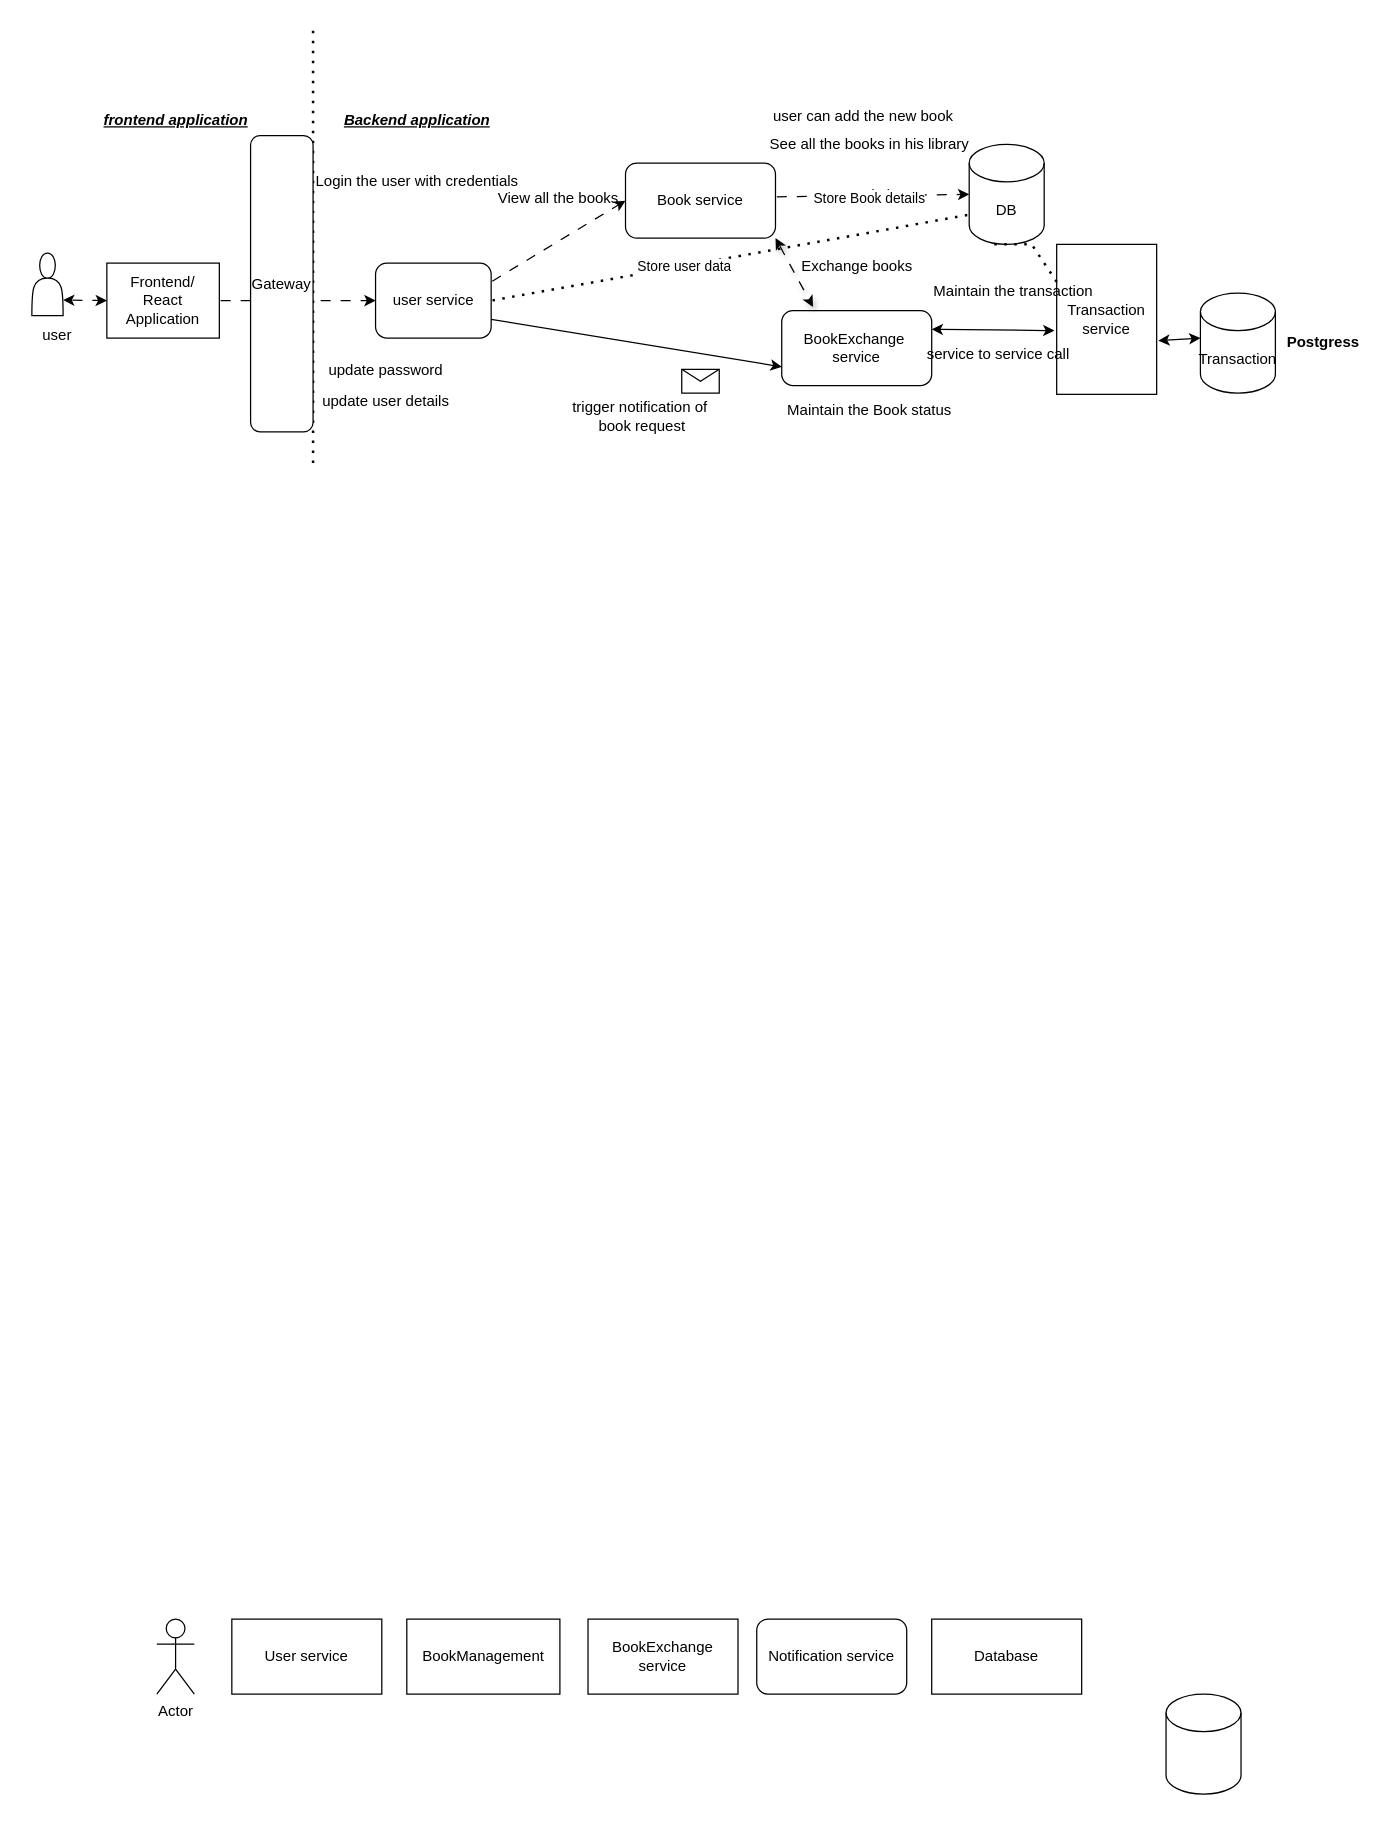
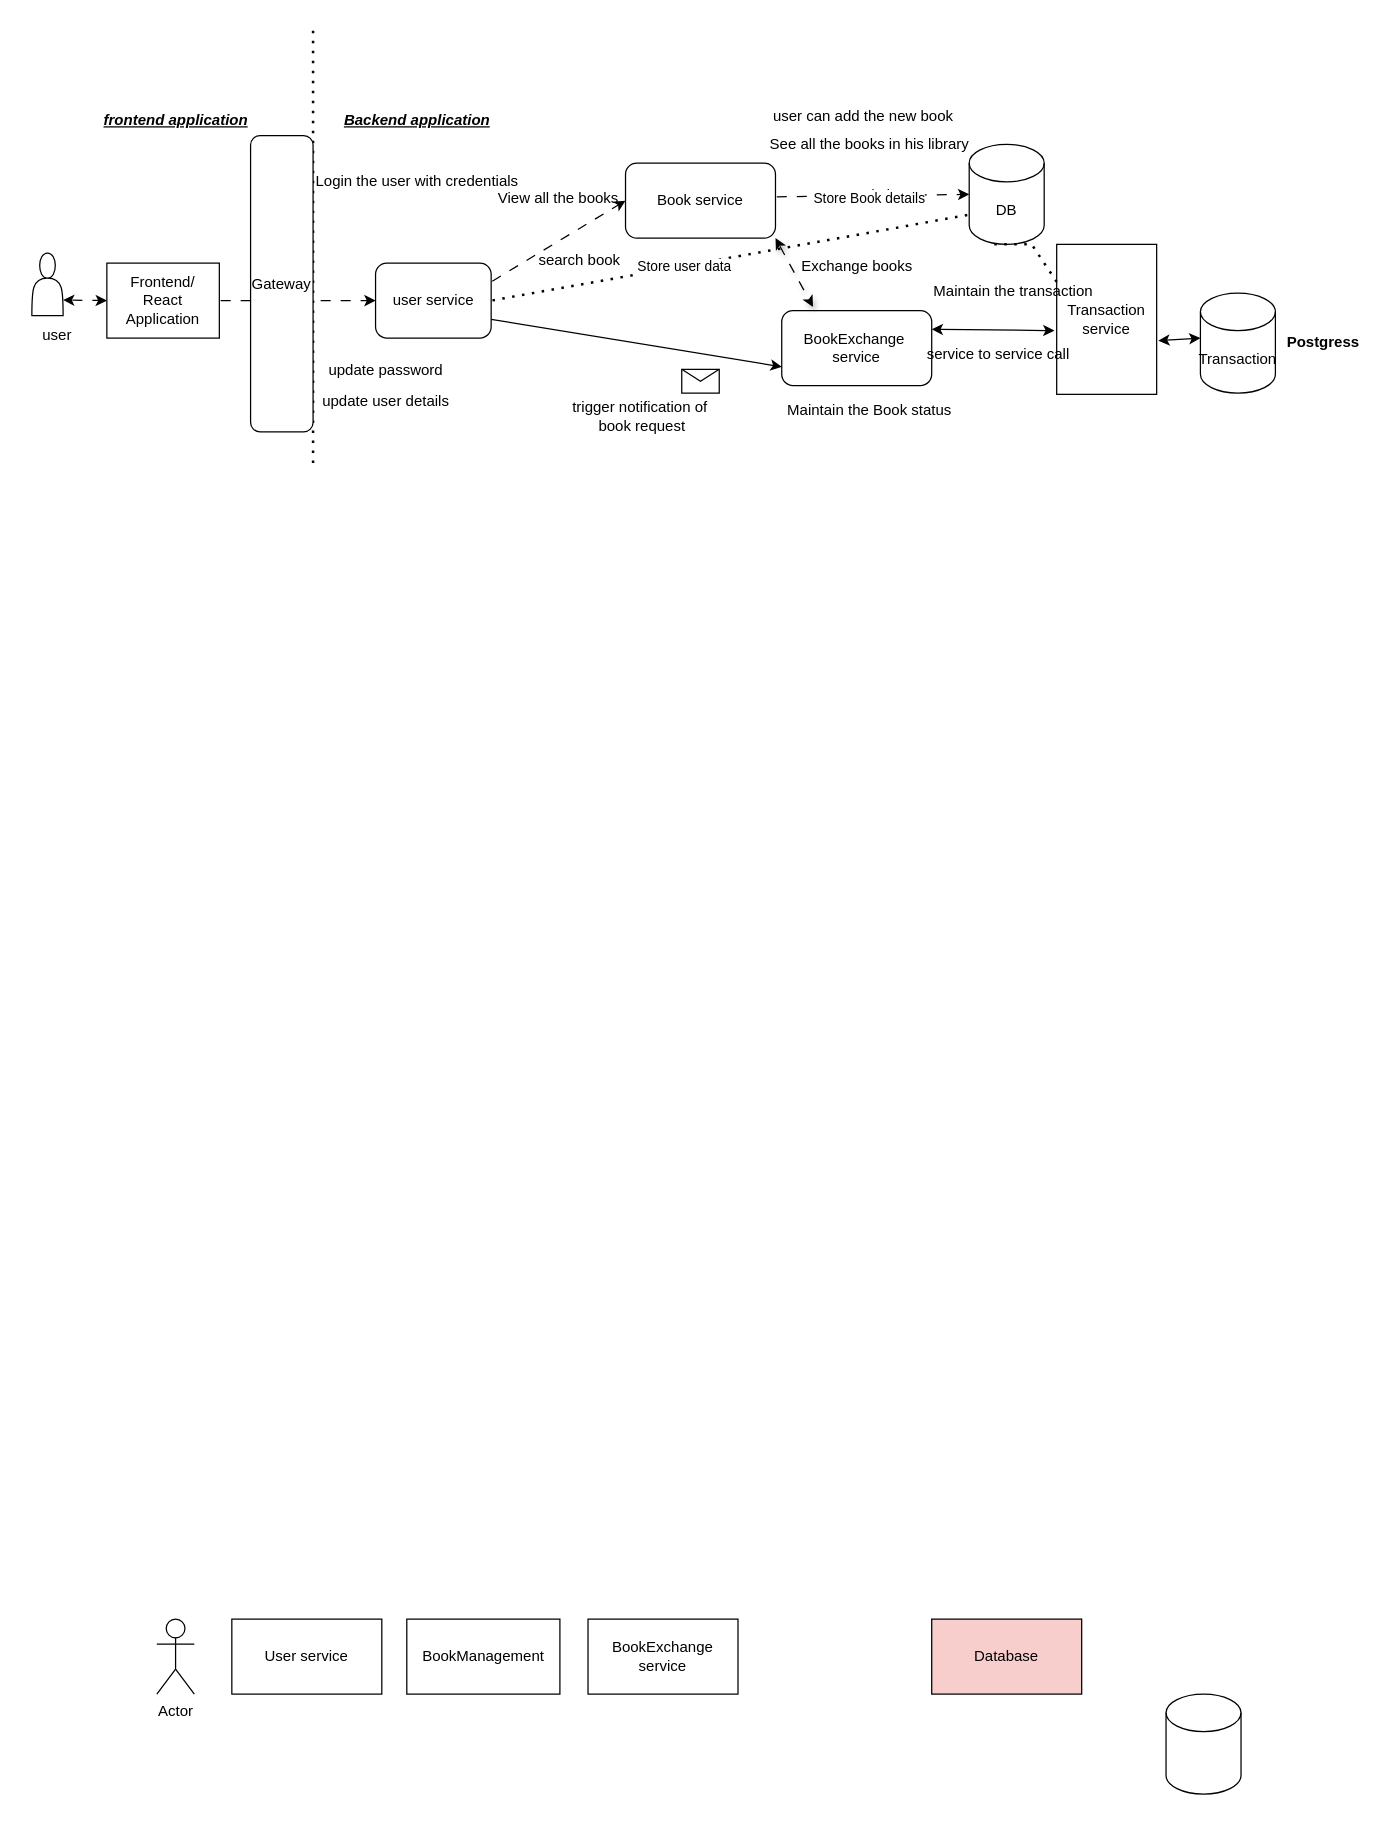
node "search book": added
node "Notification service": removed
node "Database": fillcolor #ffffff -> #f8cecc
